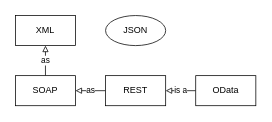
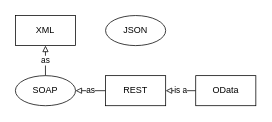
node "SOAP": shape rectangle -> ellipse
